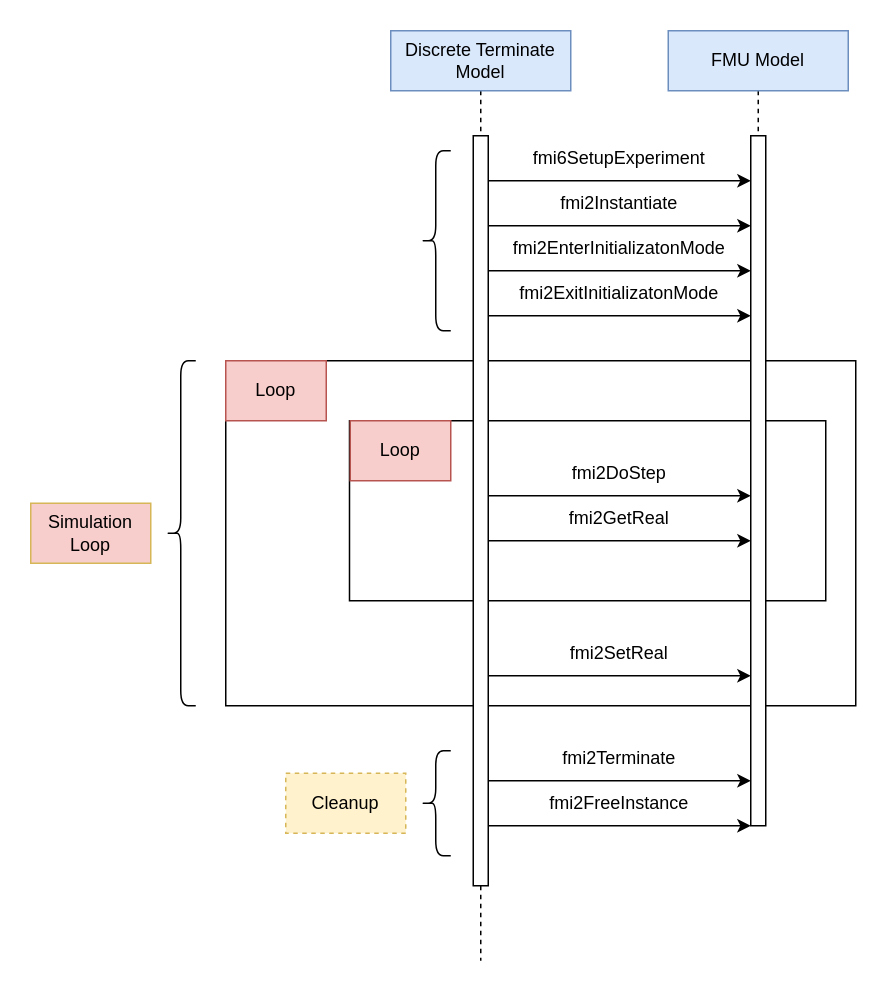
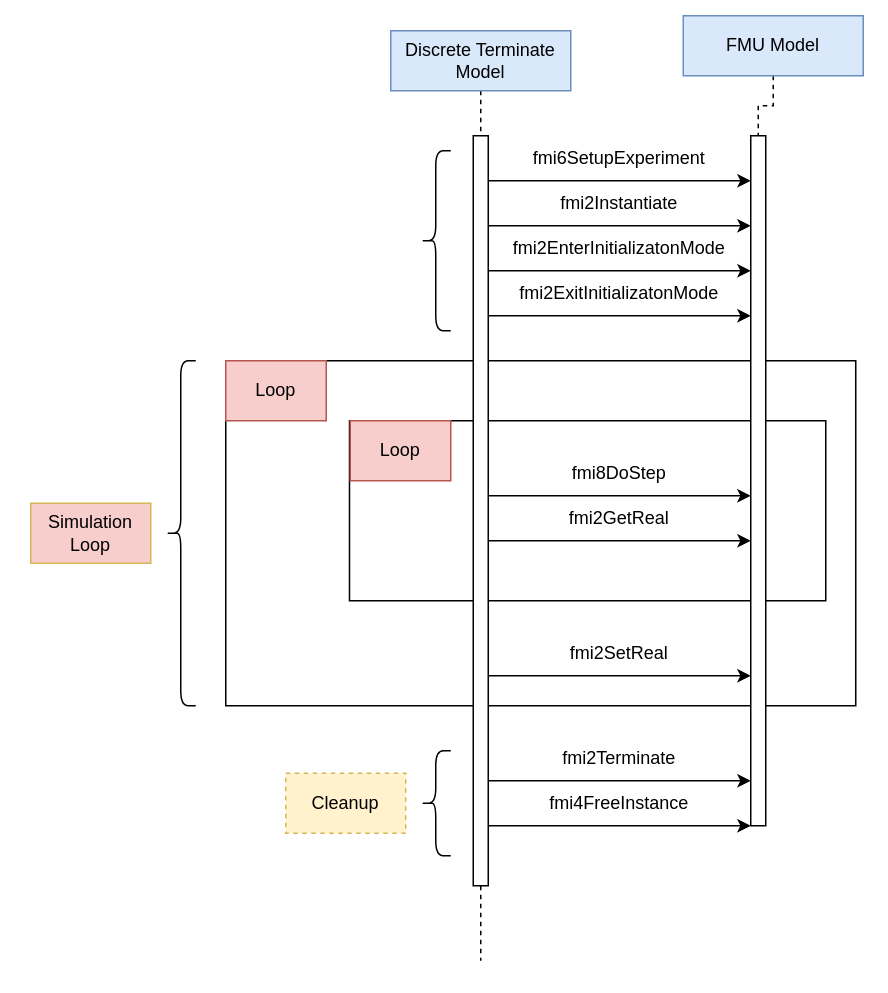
node "FMU Model": moved (758, 61) -> (773, 46)
node "fmi2DoStep": label "fmi2DoStep" -> "fmi8DoStep"
node "fmi2FreeInstance": label "fmi2FreeInstance" -> "fmi4FreeInstance"
